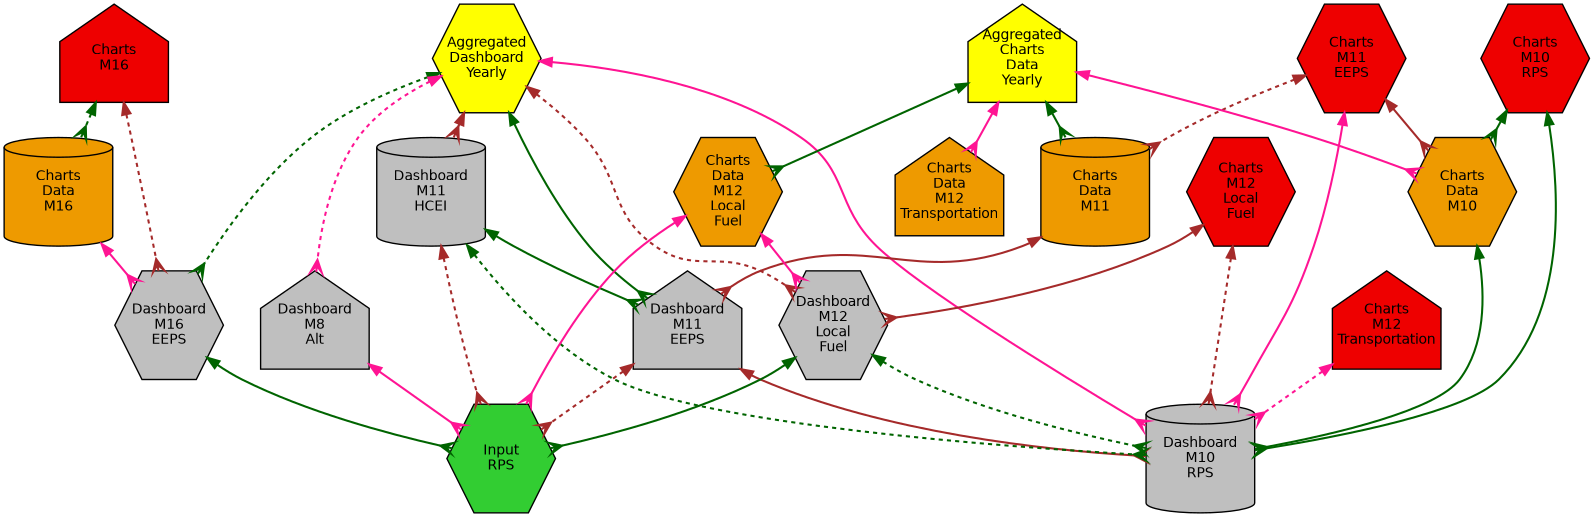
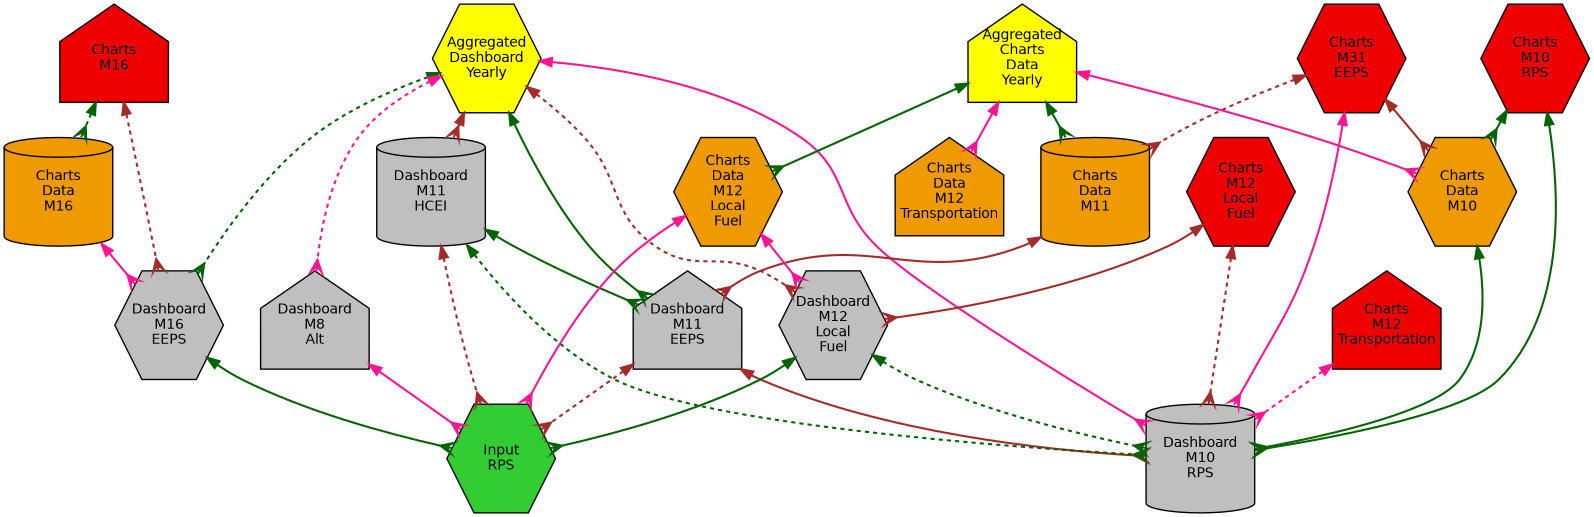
node "Charts M11 EEPS": label "Charts M11 EEPS" -> "Charts M31 EEPS"
